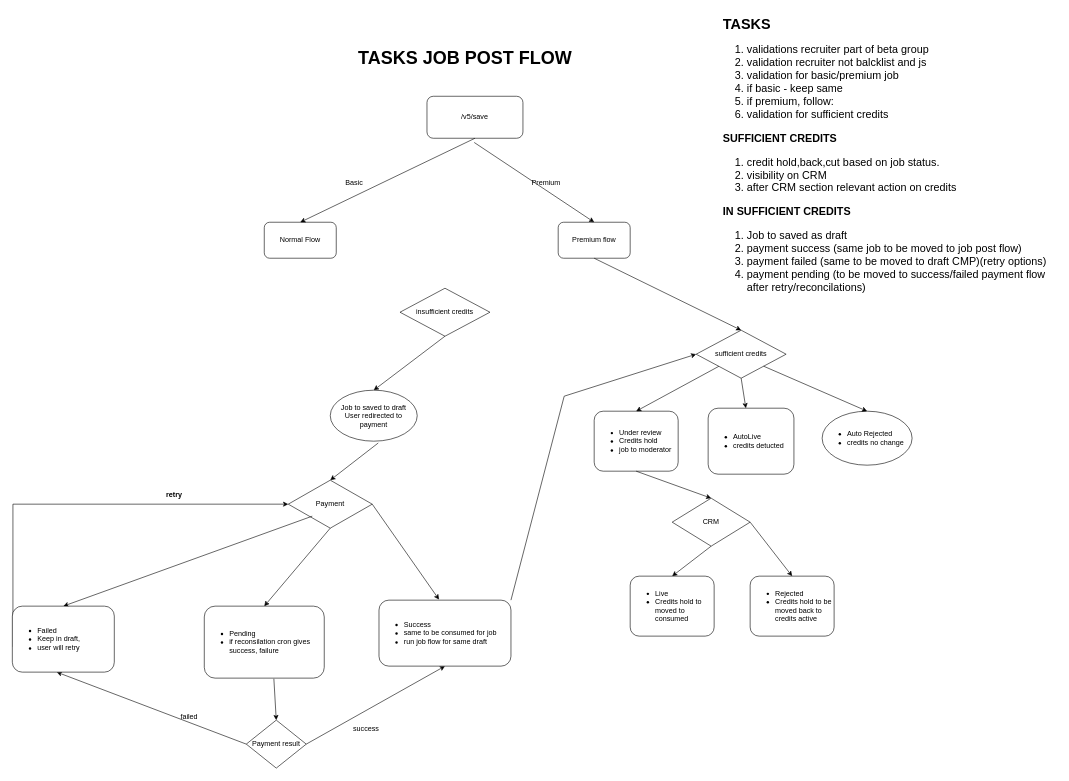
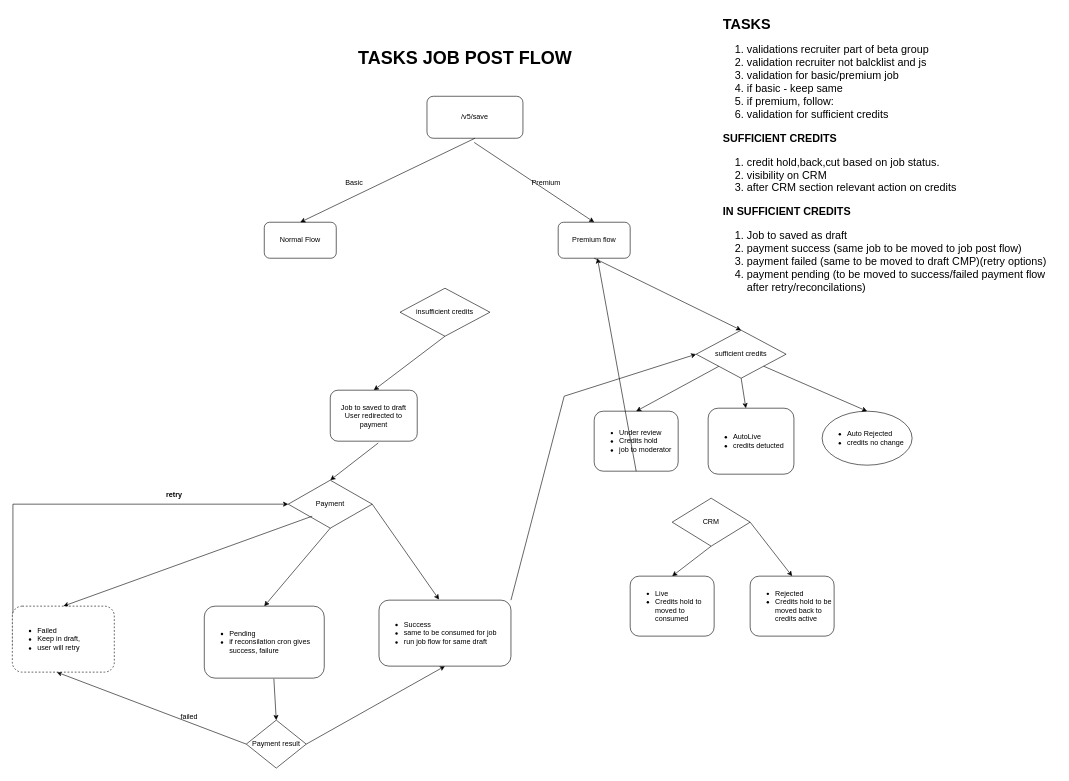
node "Job to saved to draft User redirected to payment": shape ellipse -> rounded rectangle
edge "Under review Credits hold job to moderator" -> "CRM": now "Under review Credits hold job to moderator" -> "Premium flow"
node "Failed Keep in draft, user will retry": style solid -> dashed
node "success": removed
